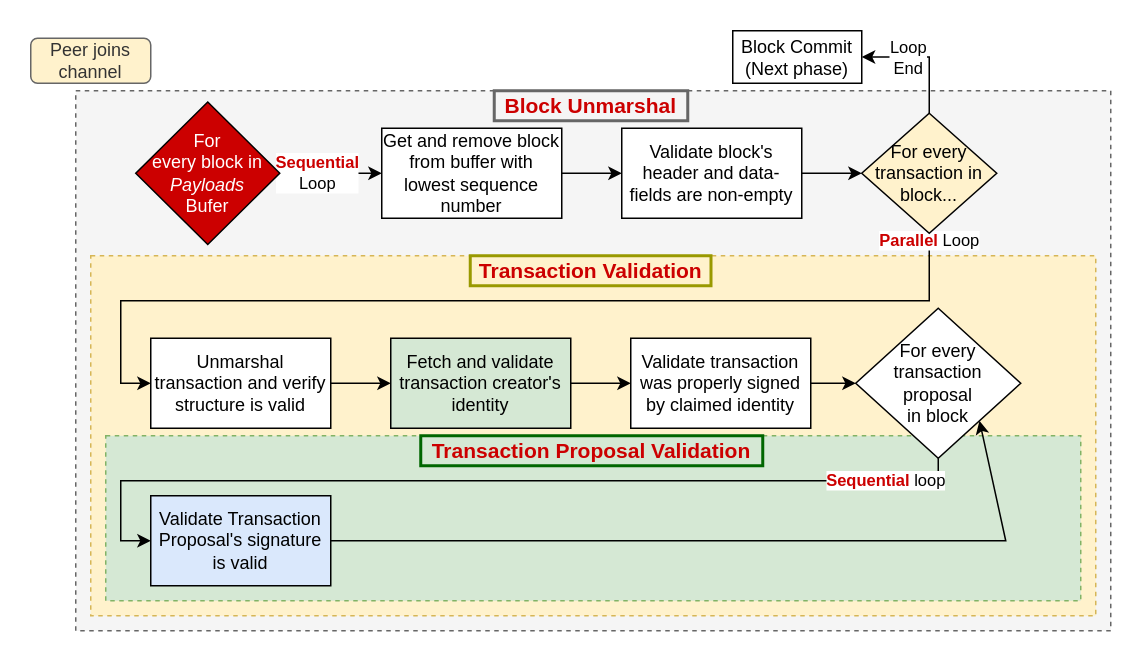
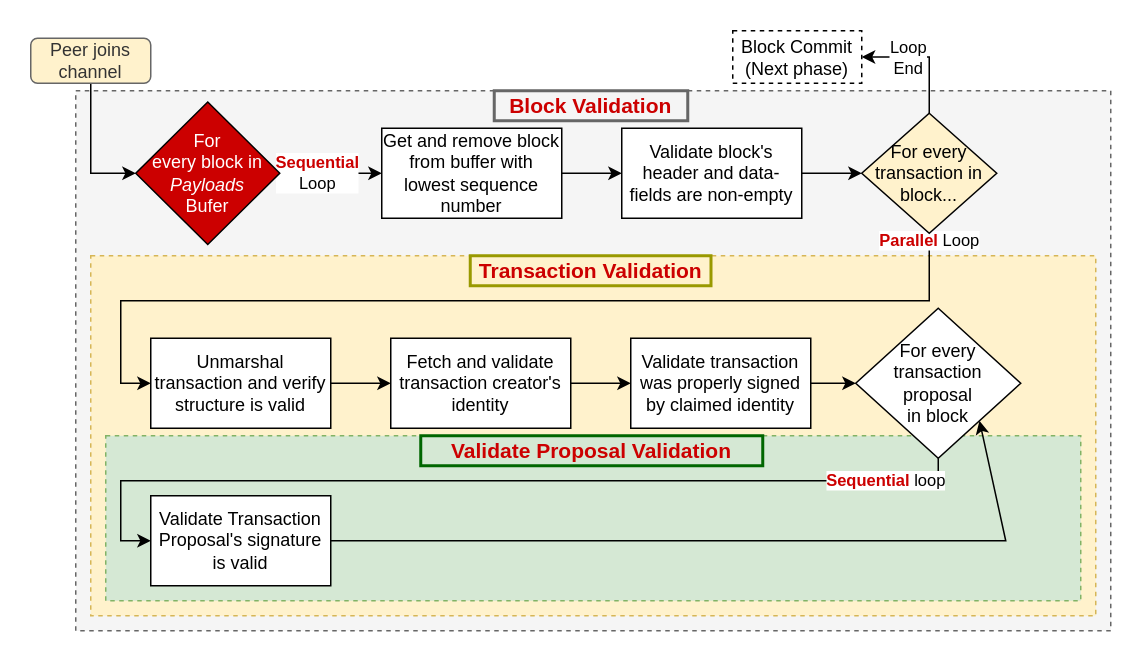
node "Block Commit (Next phase)": style solid -> dashed
node "Block Unmarshal": label "Block Unmarshal" -> "Block Validation"
edge "Peer joins channel" -> "For every block in Payloads Bufer": added
node "Fetch and validate transaction creator's identity": fillcolor #d5e8d4 -> #ffffff
node "Transaction Proposal Validation": label "Transaction Proposal Validation" -> "Validate Proposal Validation"
node "Validate Transaction Proposal's signature is valid": fillcolor #dae8fc -> #ffffff
